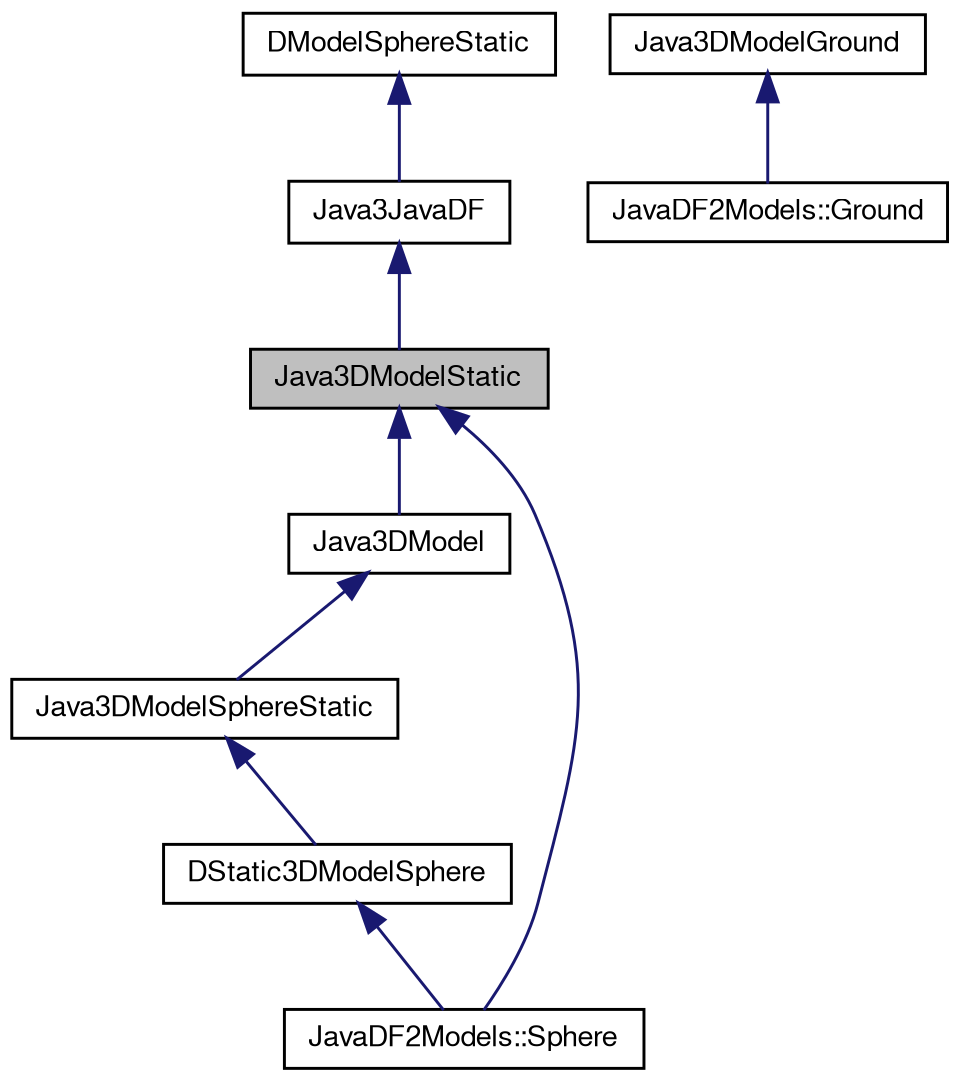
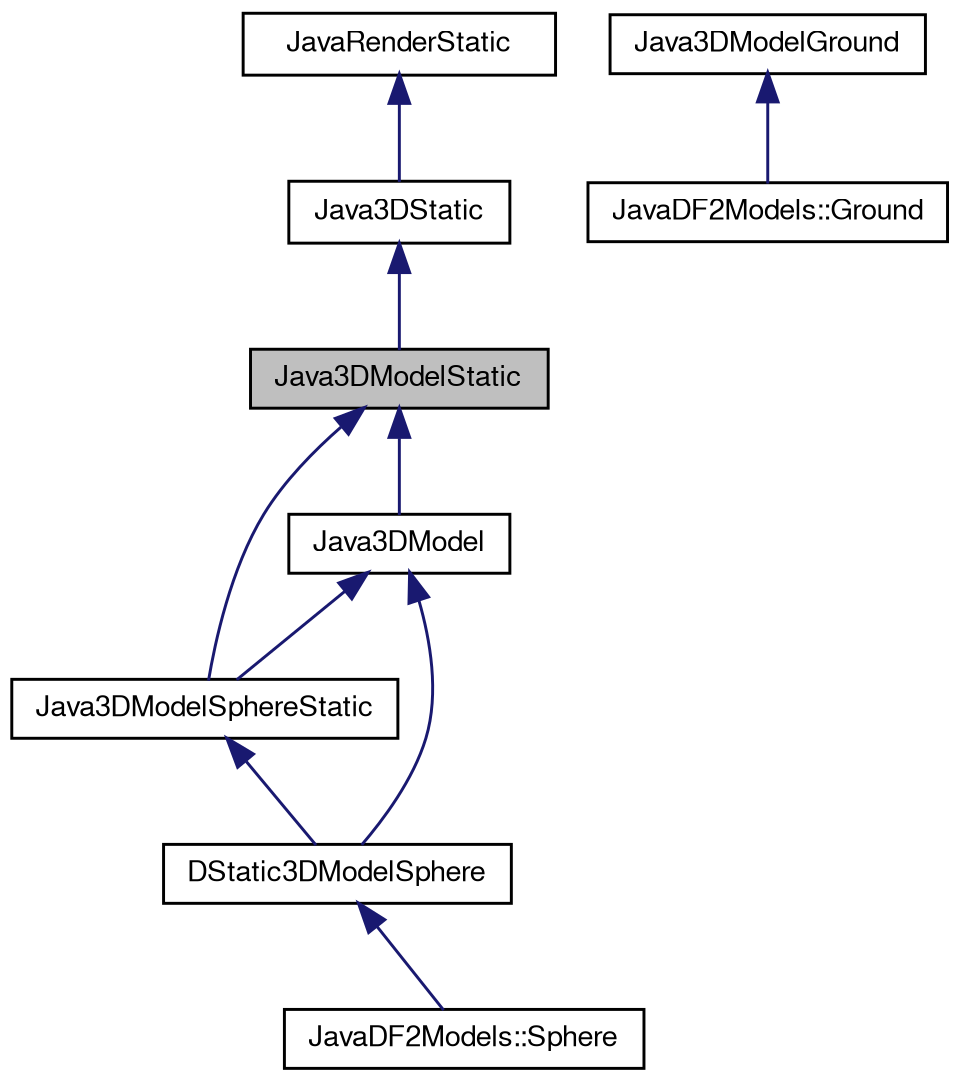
node "DModelSphereStatic": label "DModelSphereStatic" -> "JavaRenderStatic"
node "Java3JavaDF": label "Java3JavaDF" -> "Java3DStatic"
edge "JavaDF2Models::Sphere" -> "Java3DModelStatic": now "Java3DModelSphereStatic" -> "Java3DModelStatic"
edge "DStatic3DModelSphere" -> "Java3DModel": added
